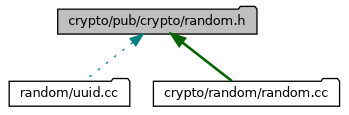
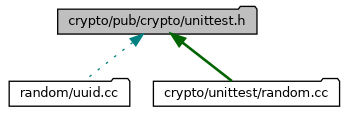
node "crypto/pub/crypto/random.h": label "crypto/pub/crypto/random.h" -> "crypto/pub/crypto/unittest.h"
node "crypto/random/random.cc": label "crypto/random/random.cc" -> "crypto/unittest/random.cc"
